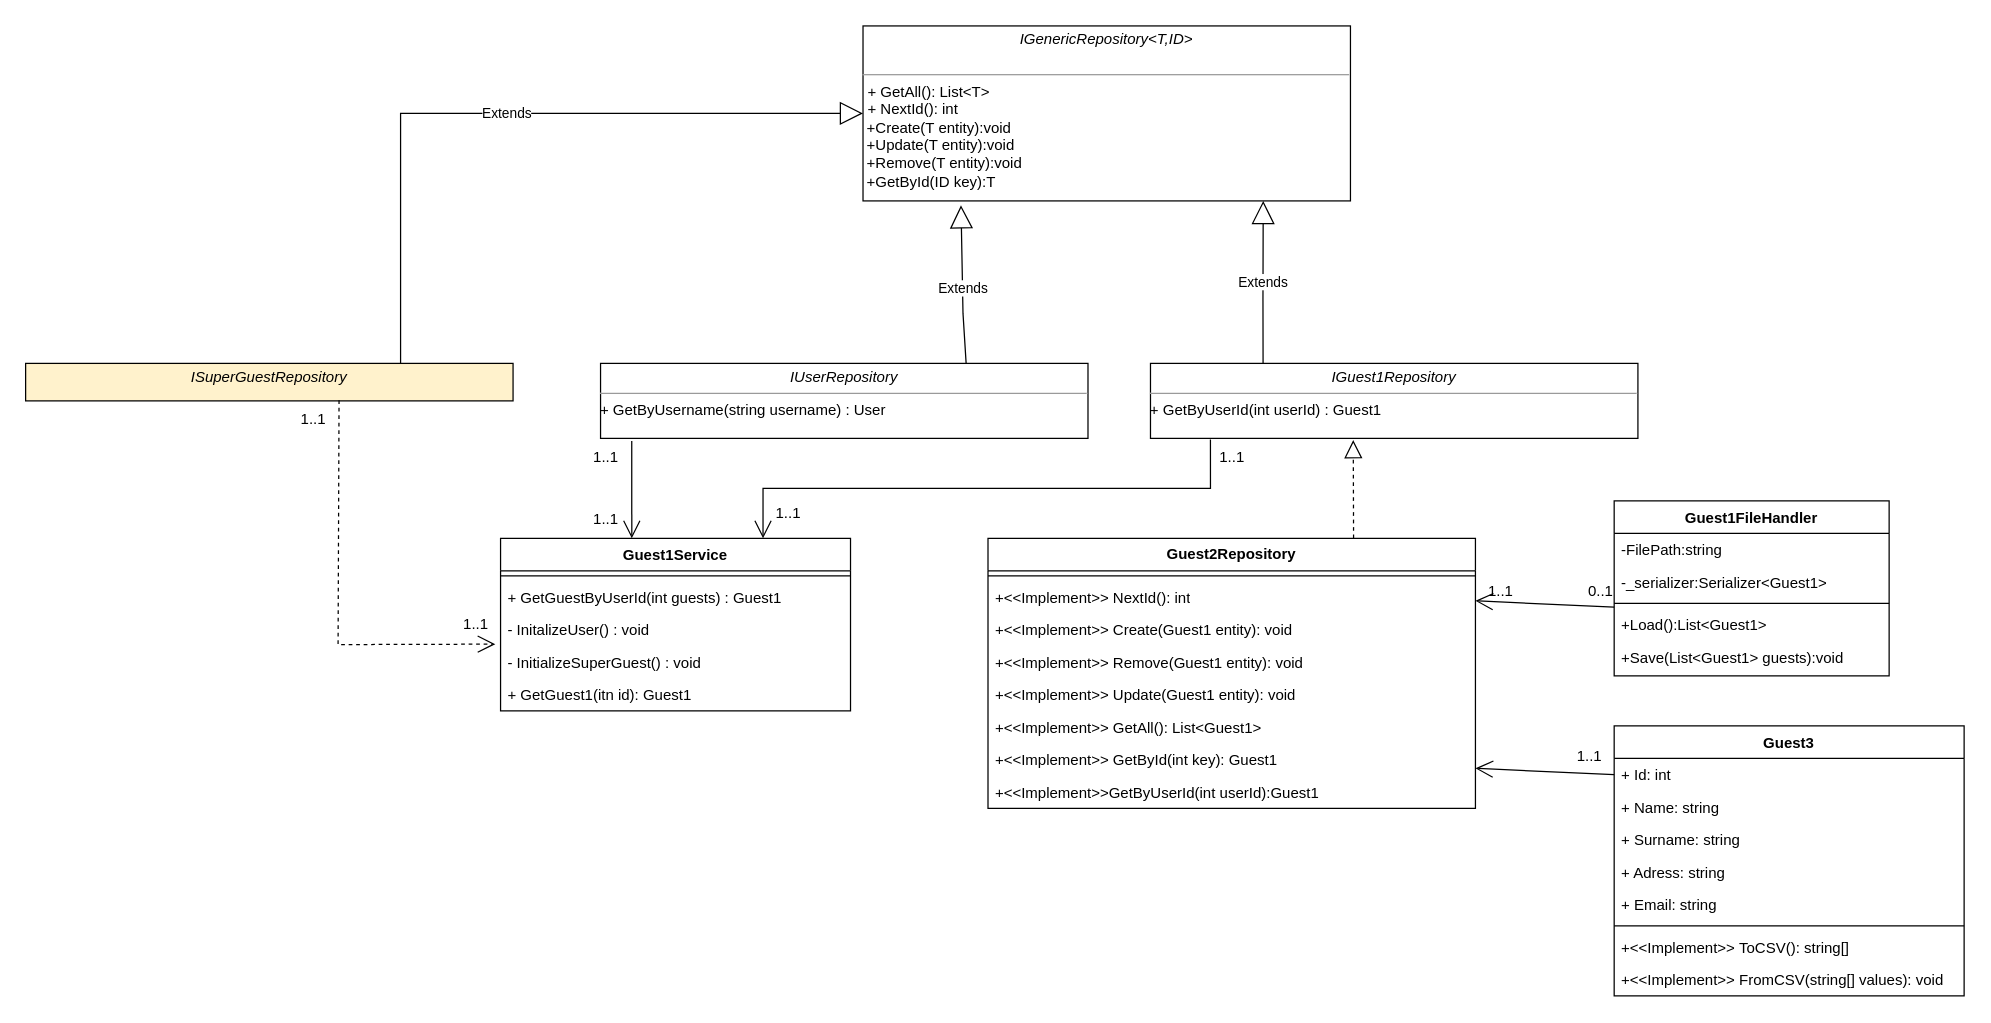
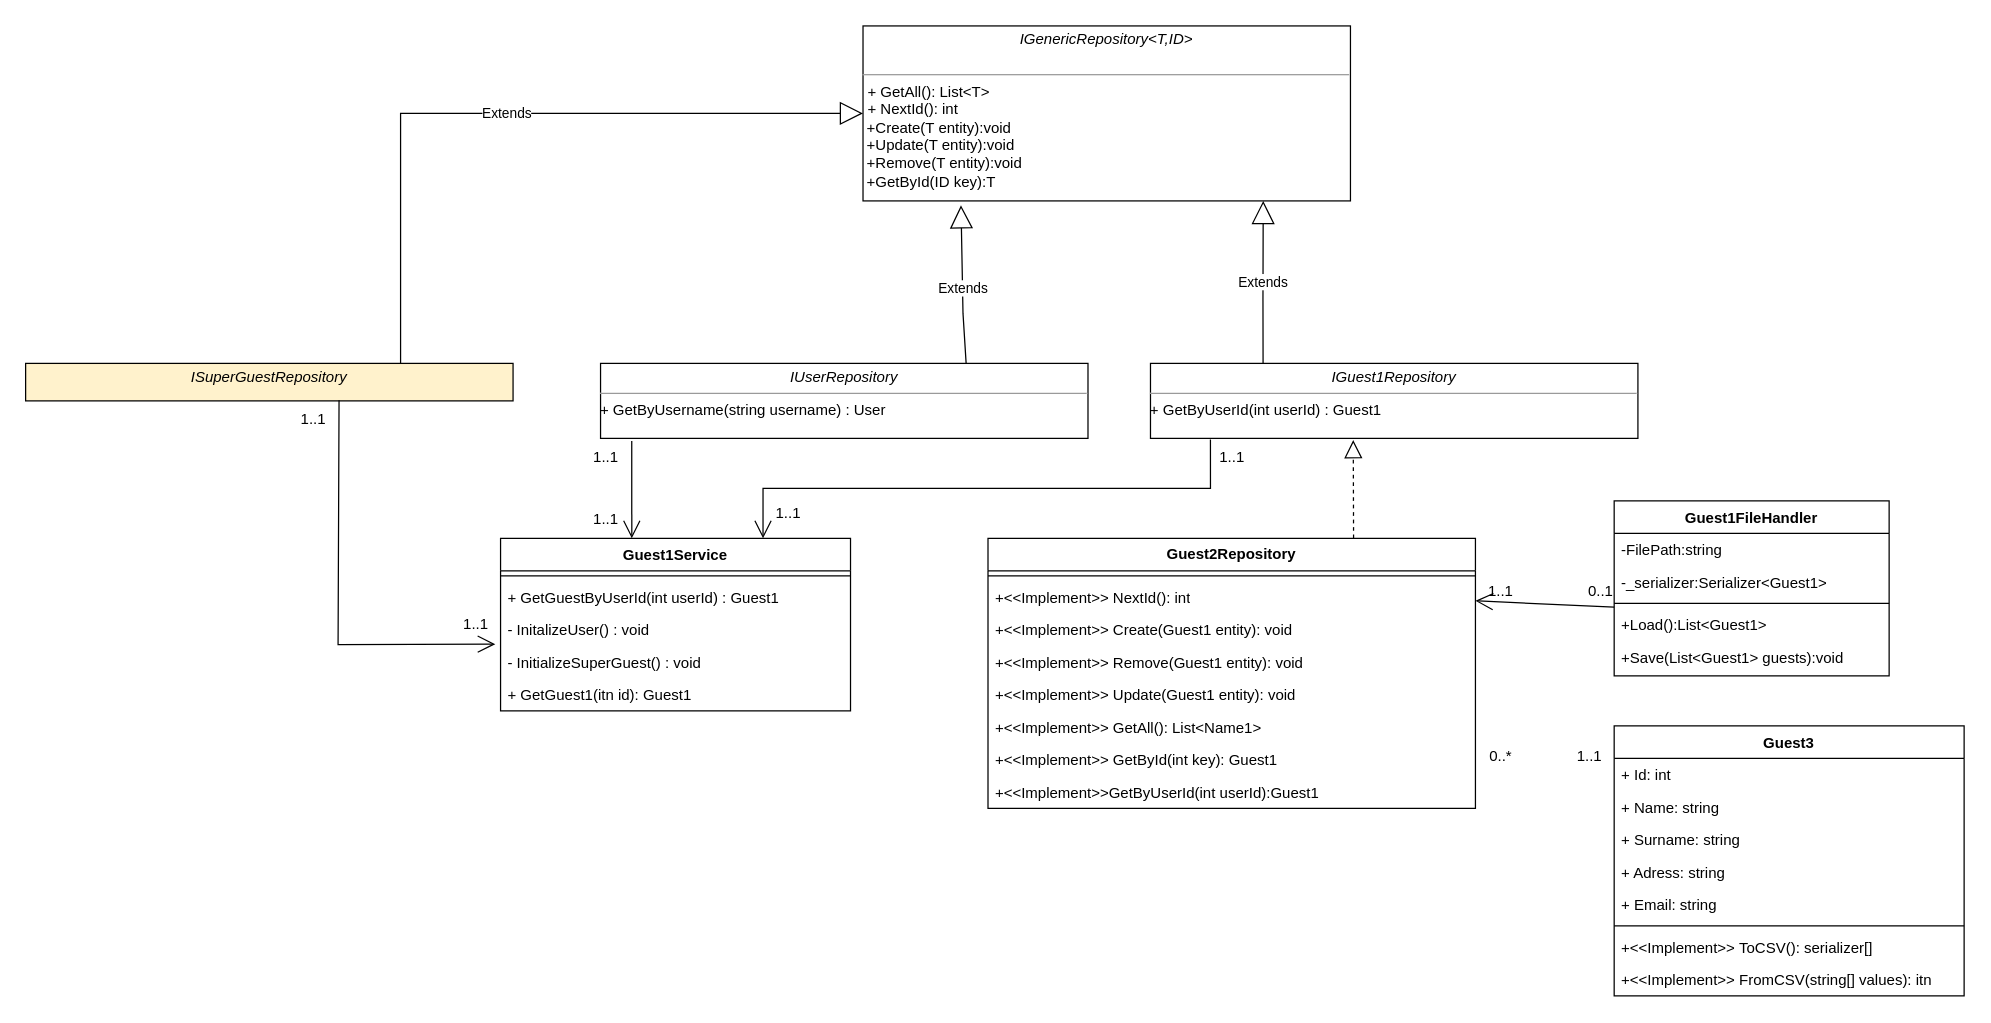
node "+ GetGuestByUserId(int guests) : Guest1": label "+ GetGuestByUserId(int guests) : Guest1" -> "+ GetGuestByUserId(int userId) : Guest1"
edge "ISuperGuestRepository" -> "- InitializeSuperGuest() : void": style dashed -> solid
node "+<<Implement>> GetAll(): List<Guest1>": label "+<<Implement>> GetAll(): List<Guest1>" -> "+<<Implement>> GetAll(): List<Name1>"
node "0..*": added
edge "+ Id: int" -> "+<<Implement>>GetByUserId(int userId):Guest1": removed
node "+<<Implement>> ToCSV(): string[]": label "+<<Implement>> ToCSV(): string[]" -> "+<<Implement>> ToCSV(): serializer[]"
node "+<<Implement>> FromCSV(string[] values): void": label "+<<Implement>> FromCSV(string[] values): void" -> "+<<Implement>> FromCSV(string[] values): itn"
